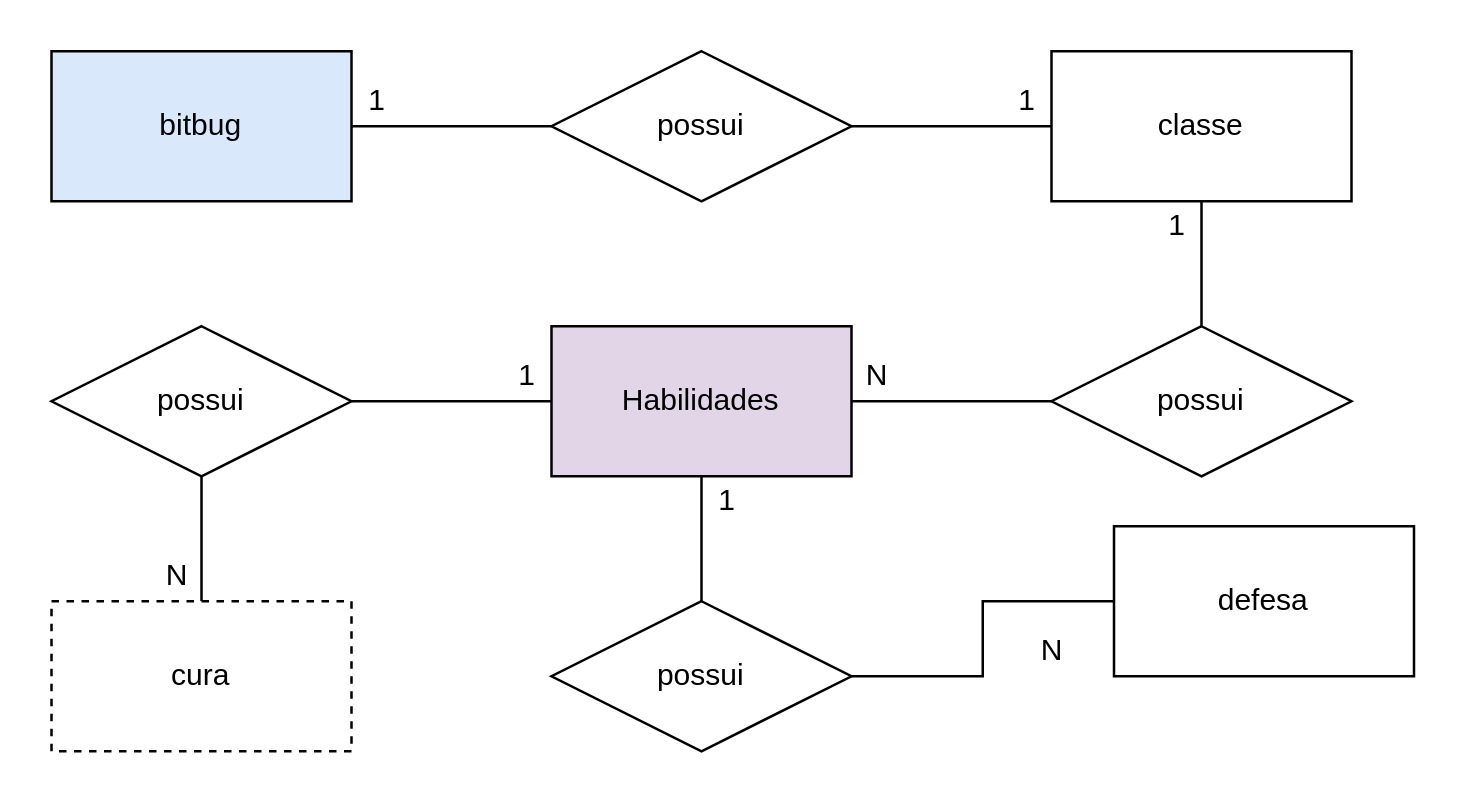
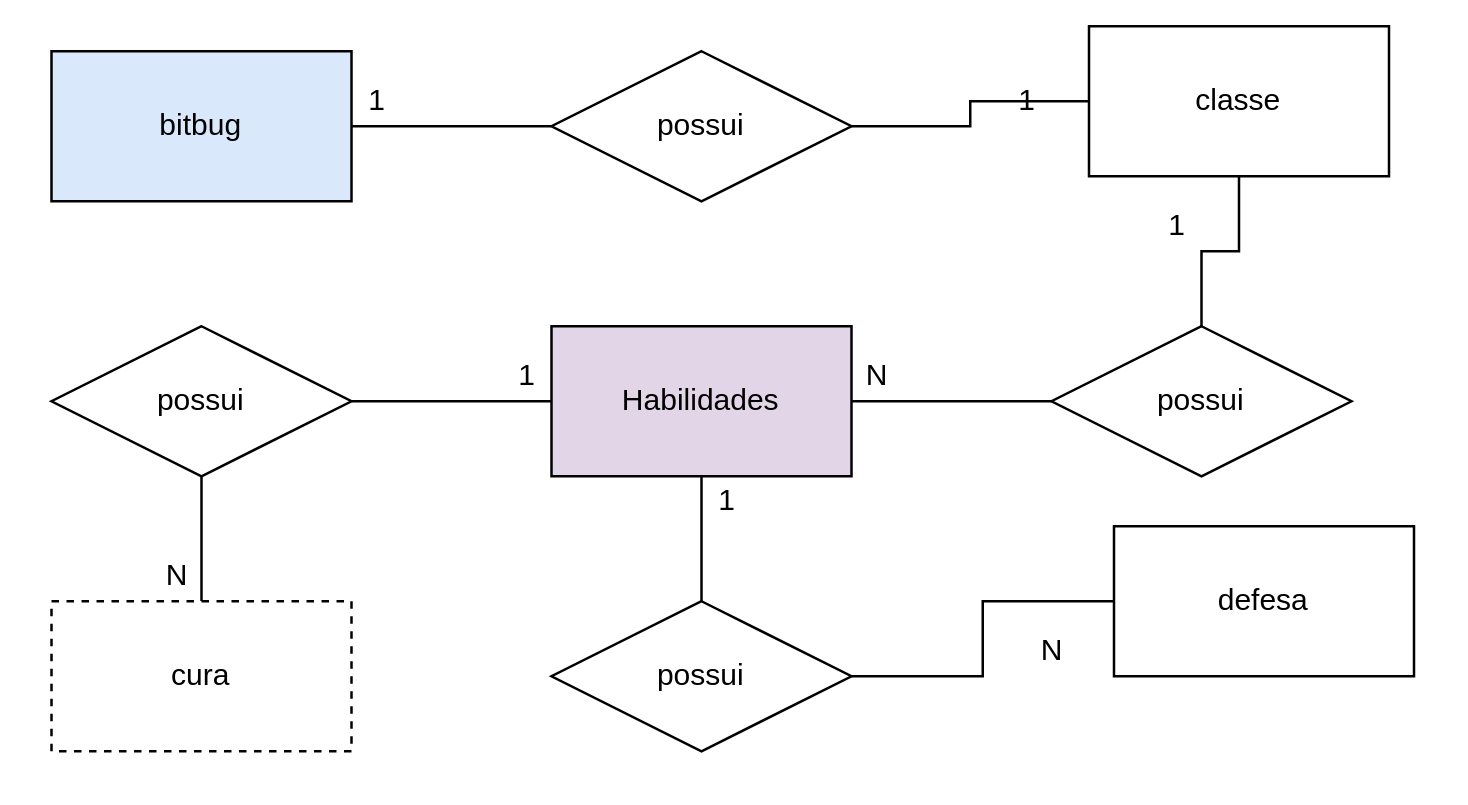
node "classe": moved (1201, 126) -> (1239, 101)
